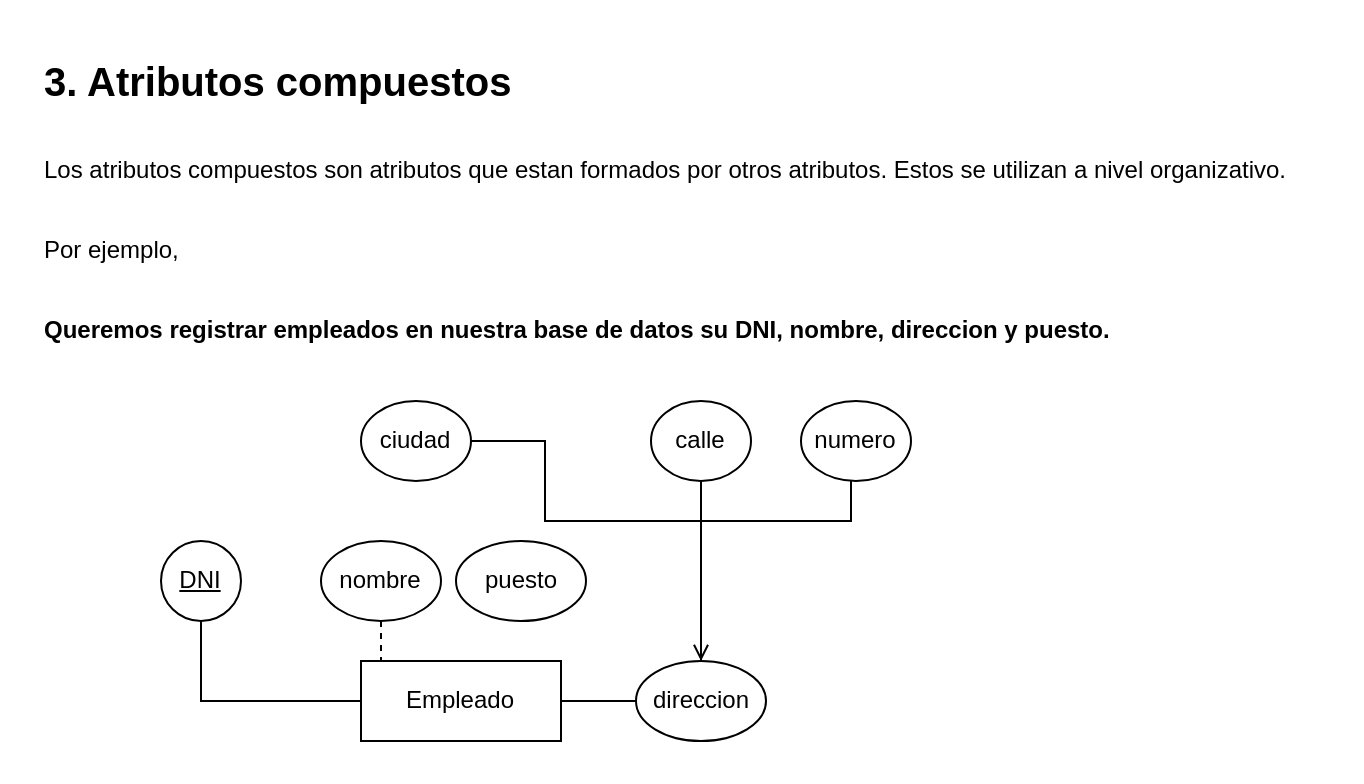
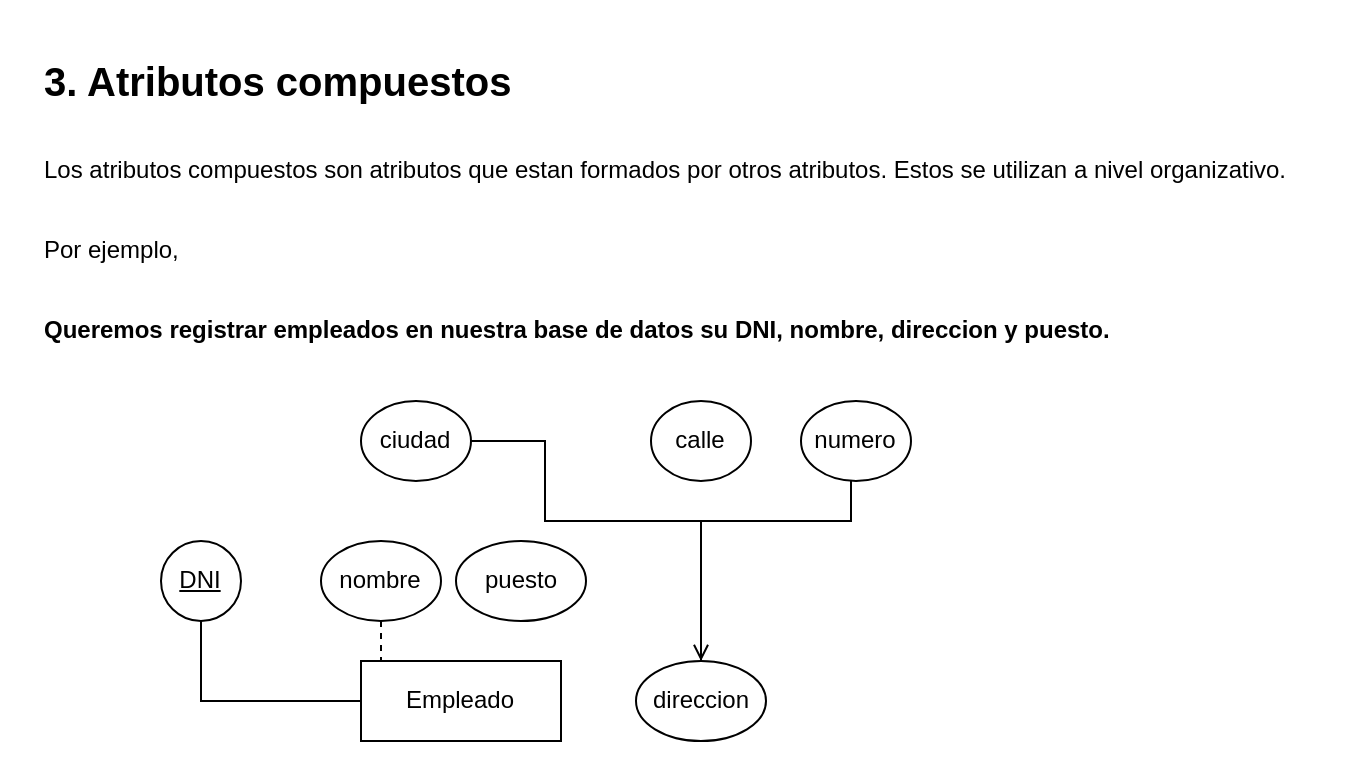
edge "calle" -- "direccion": removed
edge "Empleado" -- "direccion": removed
